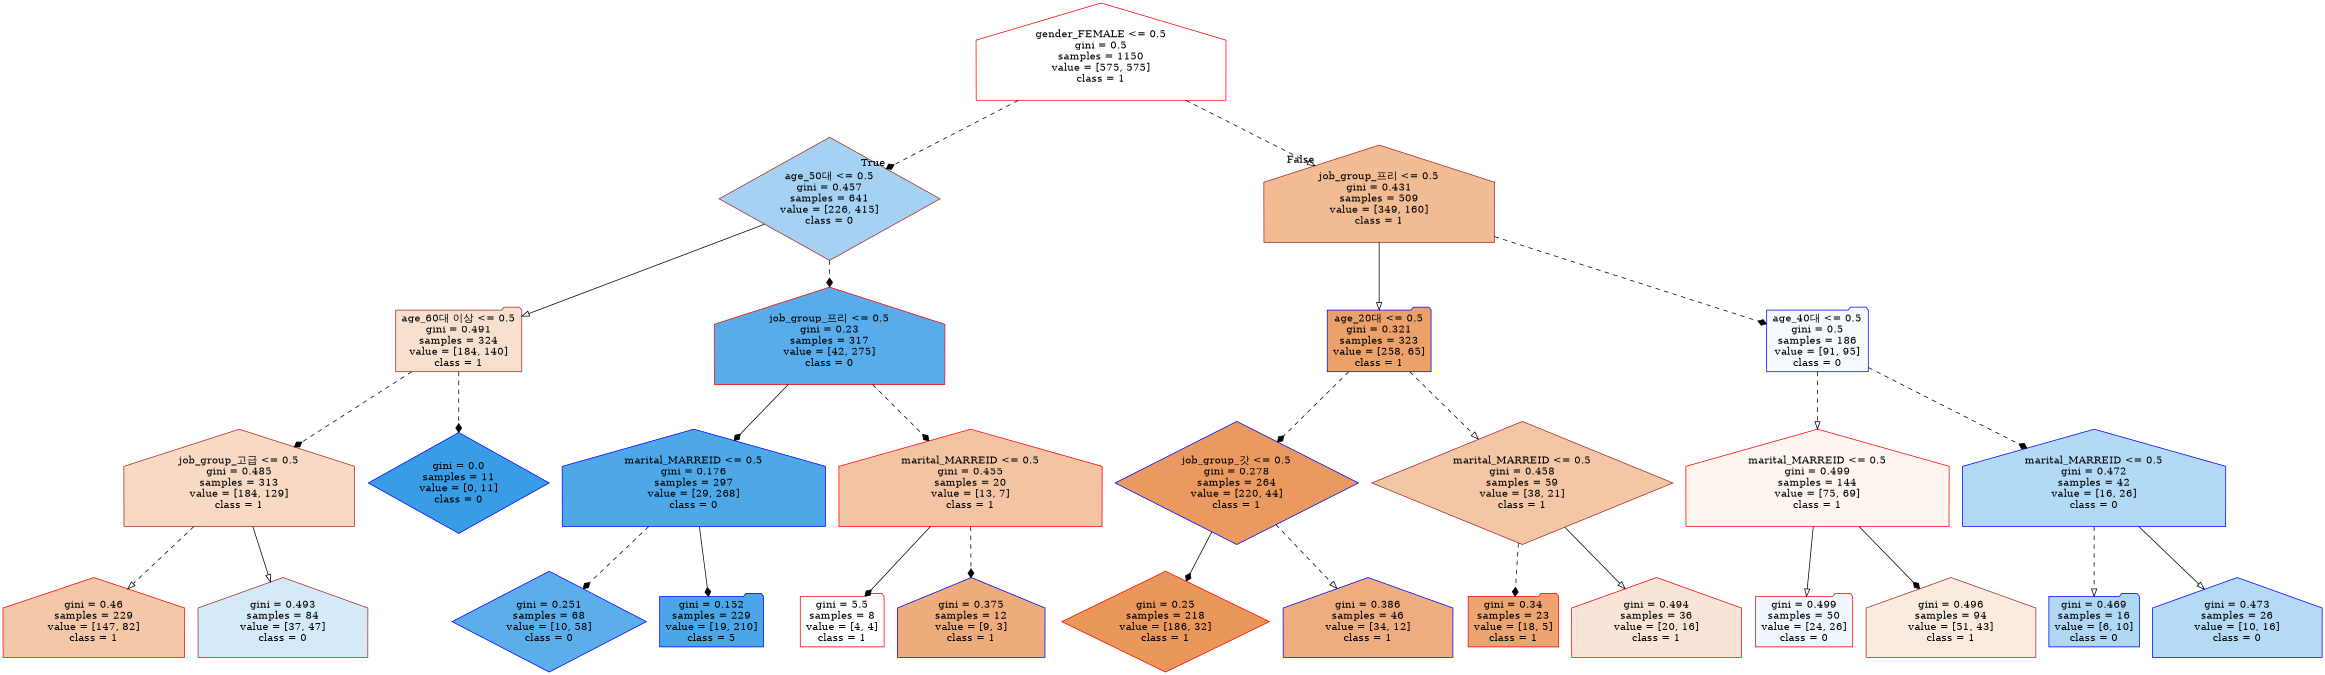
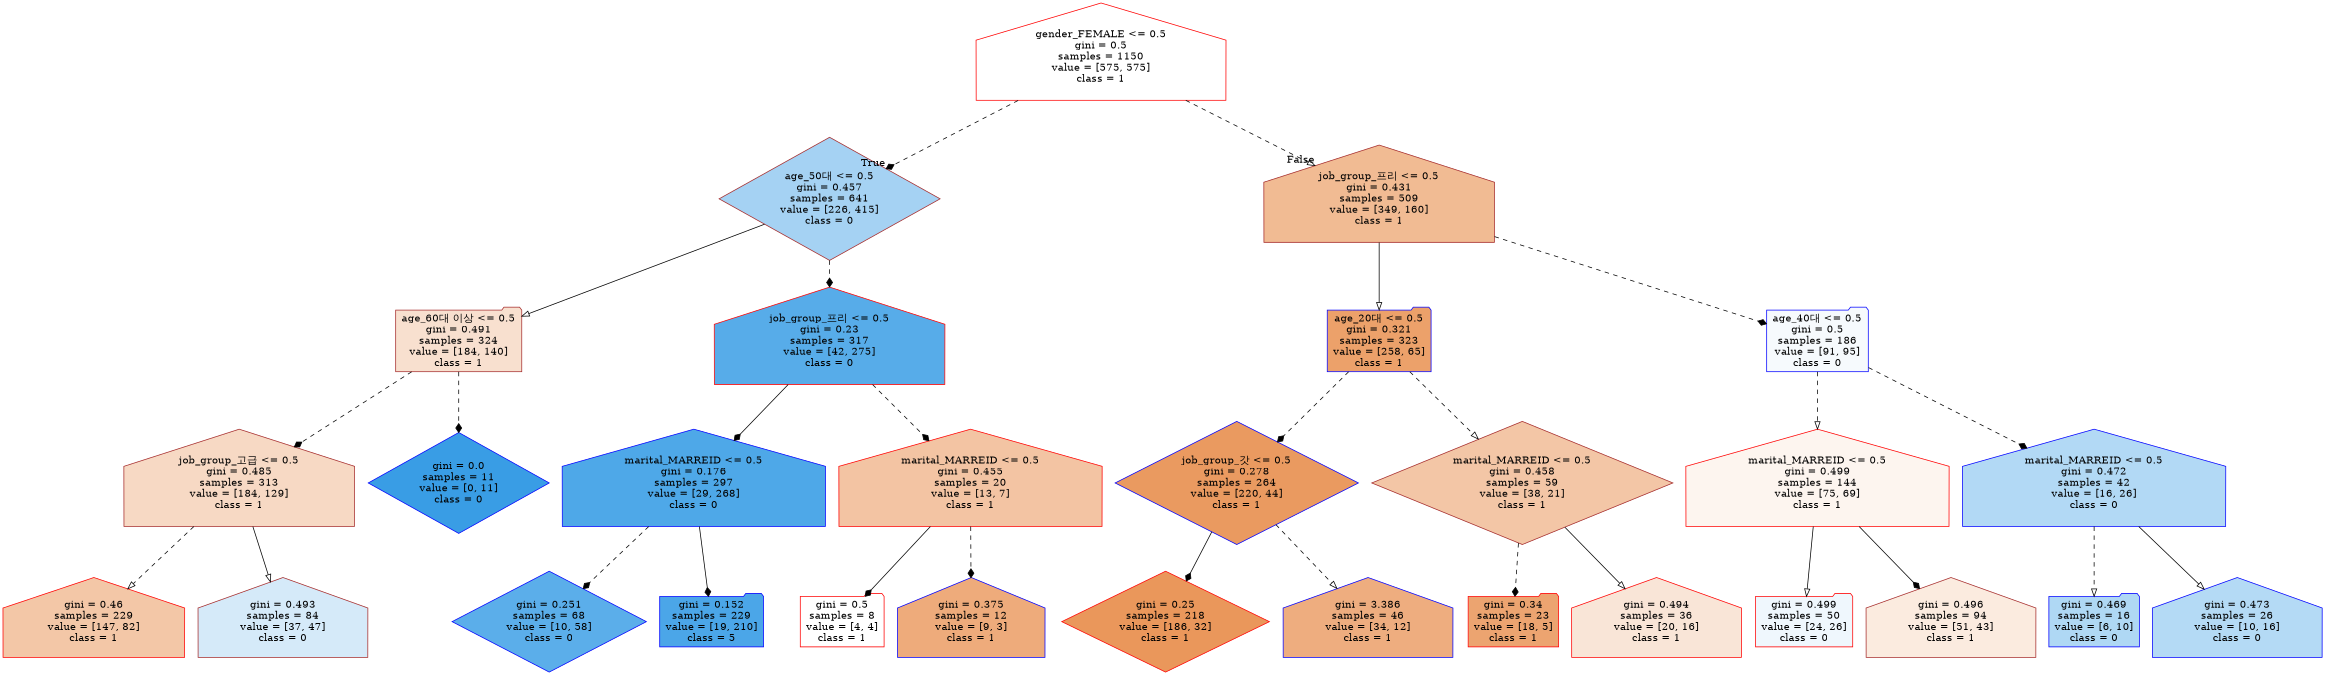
node "gini = 5.5 samples = 8 value = [4, 4] class = 1": label "gini = 5.5 samples = 8 value = [4, 4] class = 1" -> "gini = 0.5 samples = 8 value = [4, 4] class = 1"
node "gini = 0.386 samples = 46 value = [34, 12] class = 1": label "gini = 0.386 samples = 46 value = [34, 12] class = 1" -> "gini = 3.386 samples = 46 value = [34, 12] class = 1"
